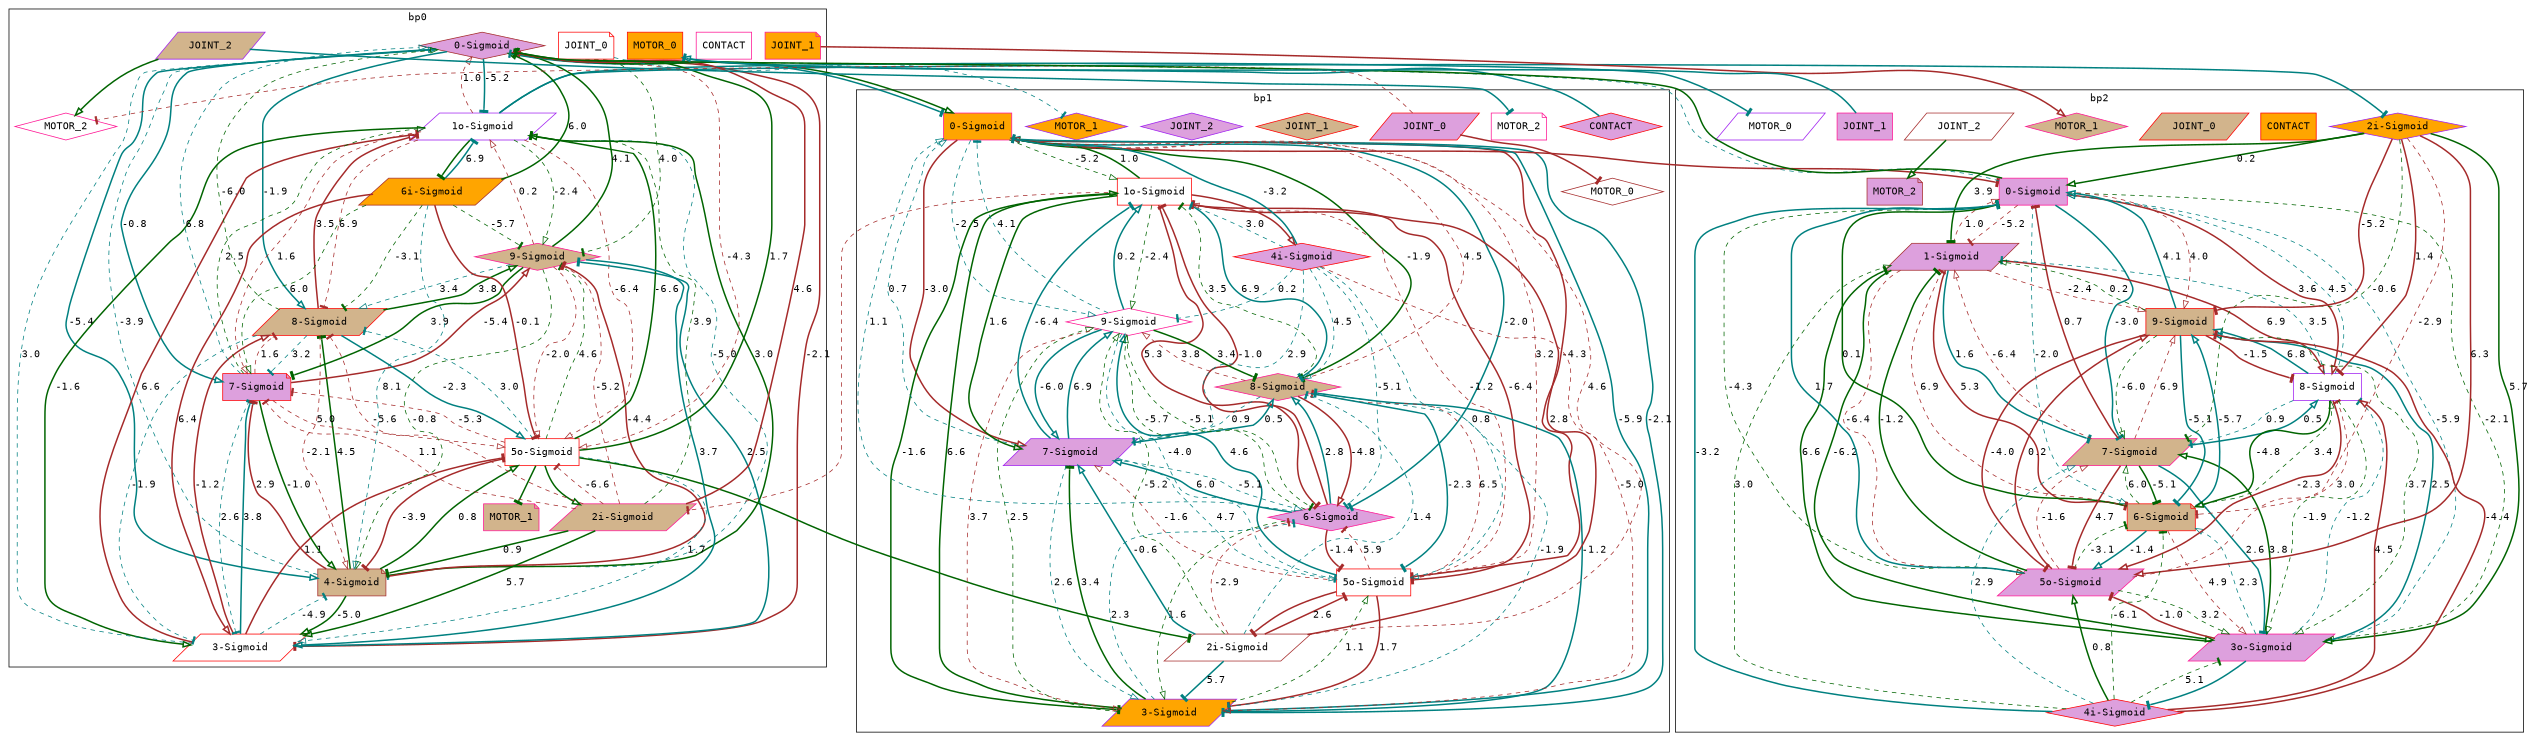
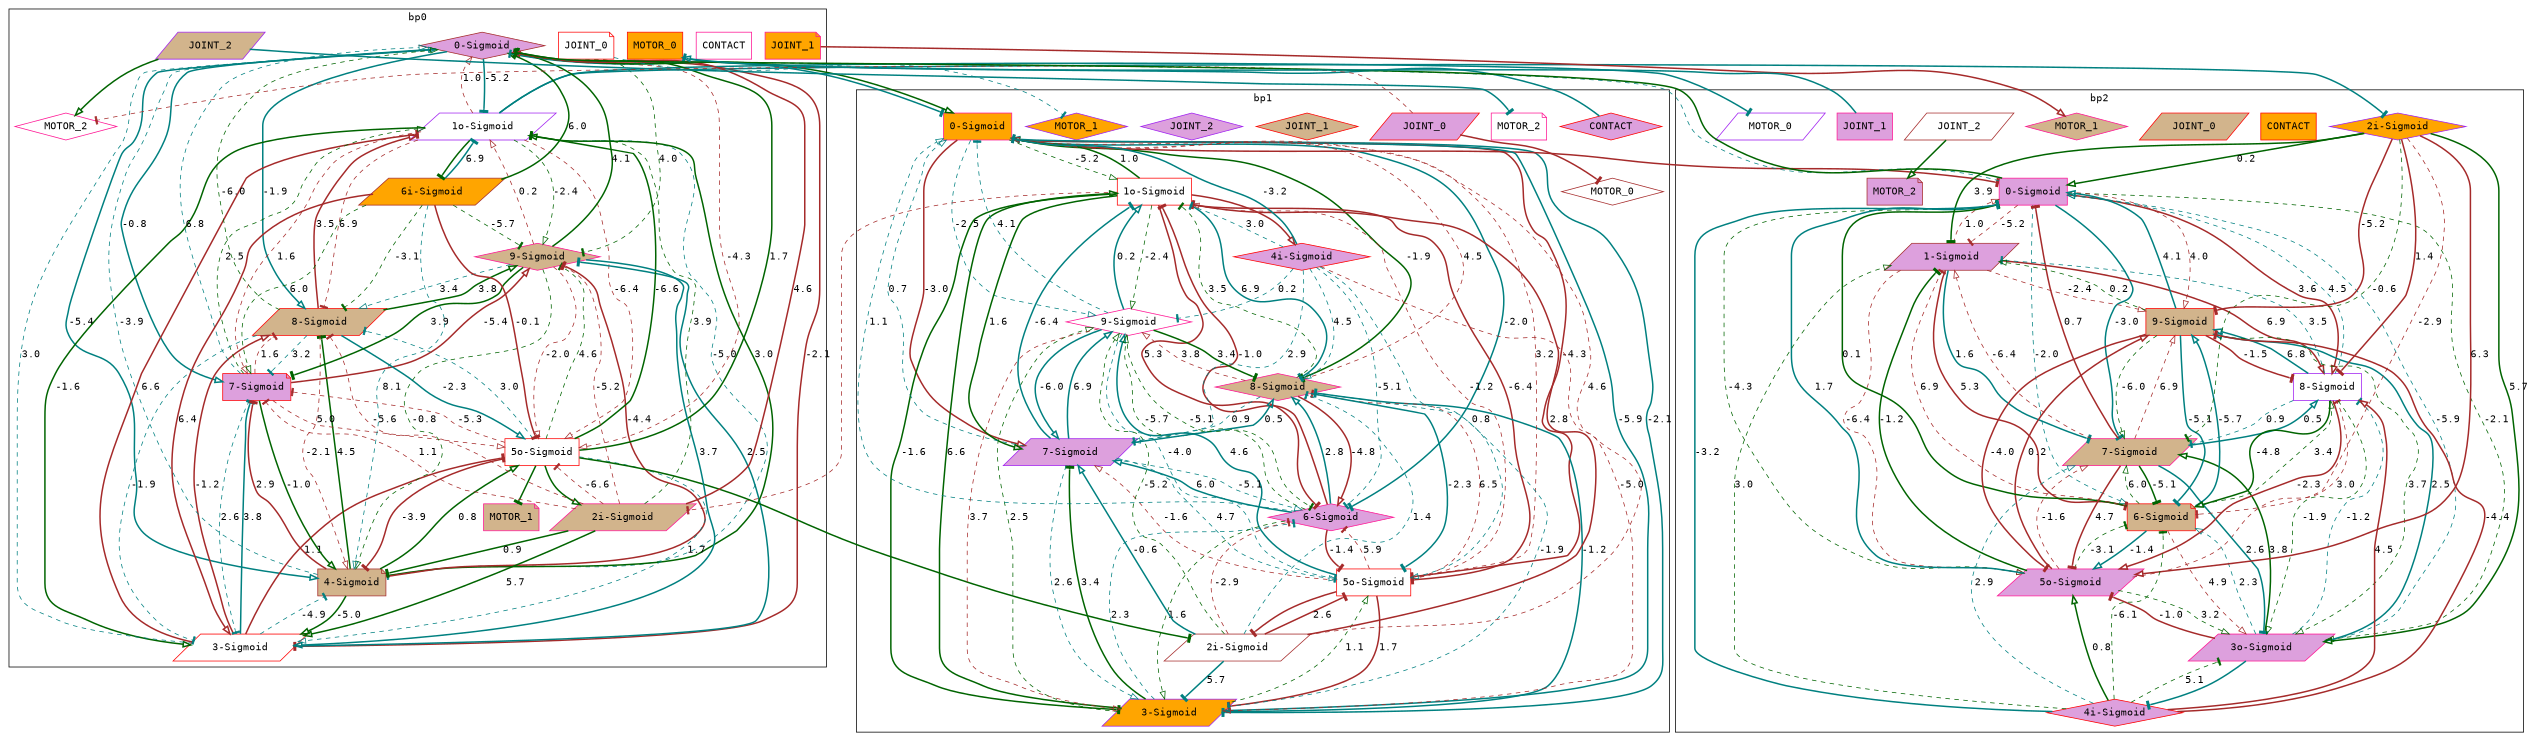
edge "1-Sigmoid" -> "3o-Sigmoid": removed, label "-6.2"
edge "3o-Sigmoid" -> "1-Sigmoid": removed, label "6.6"
